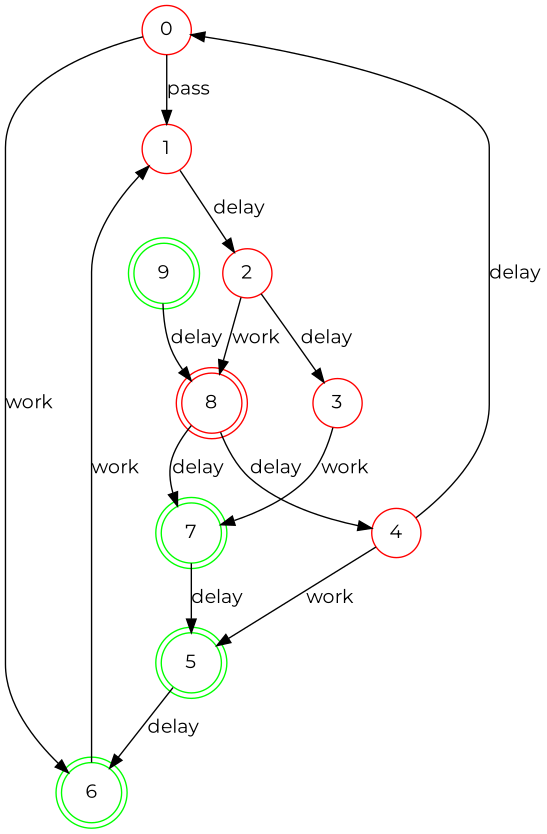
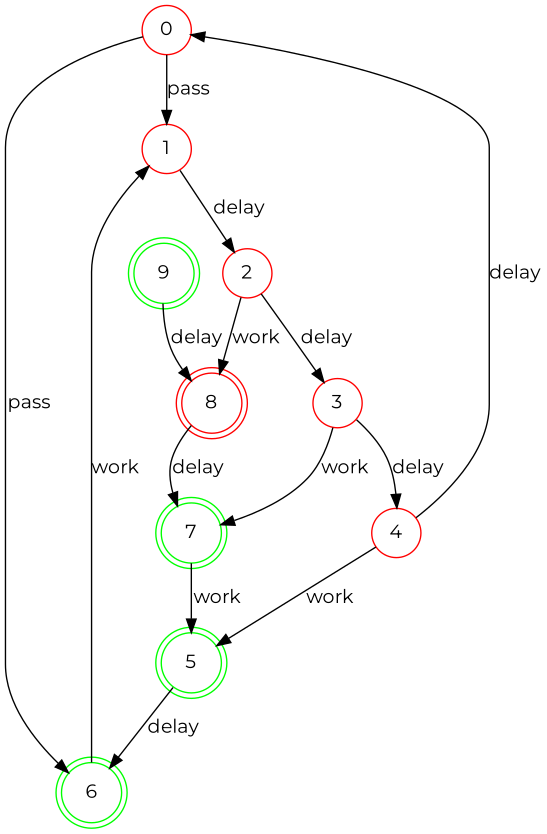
edge "0" -> "6": label "work" -> "pass"
edge "8" -> "4": now "3" -> "4"
edge "7" -> "5": label "delay" -> "work"
